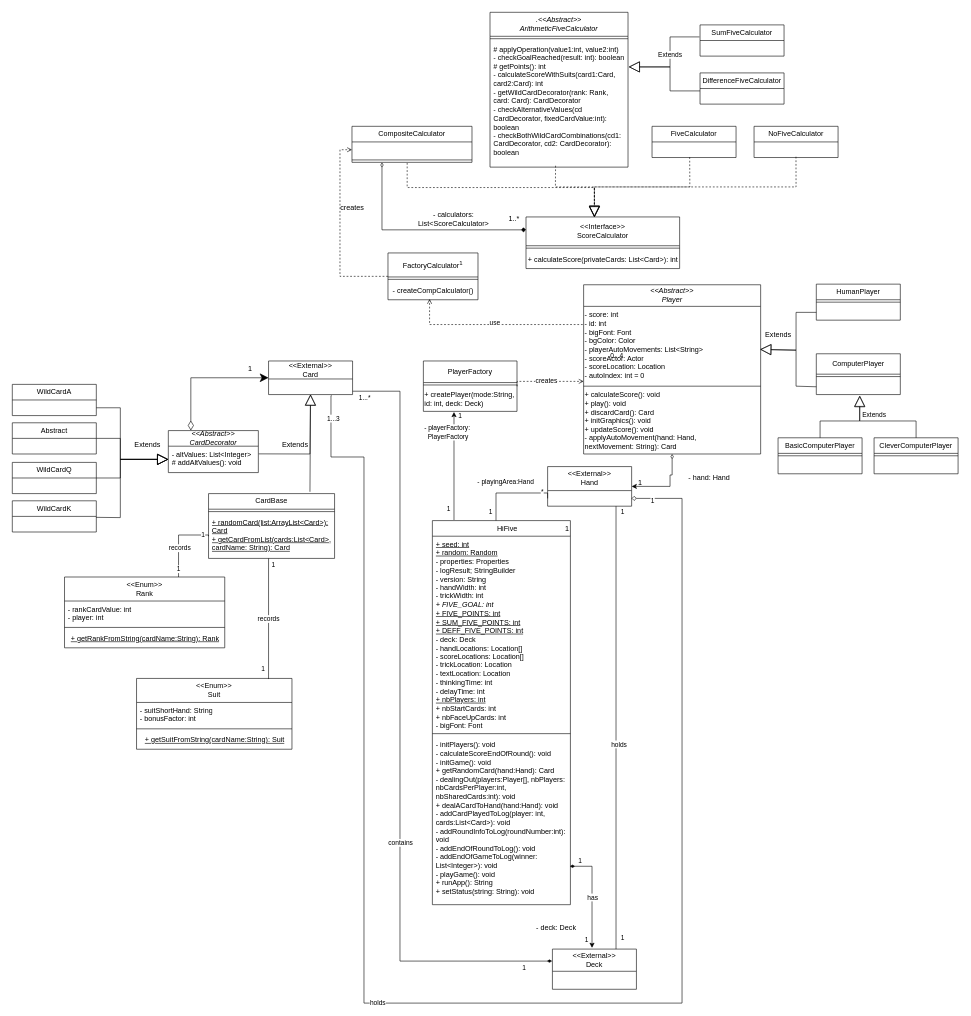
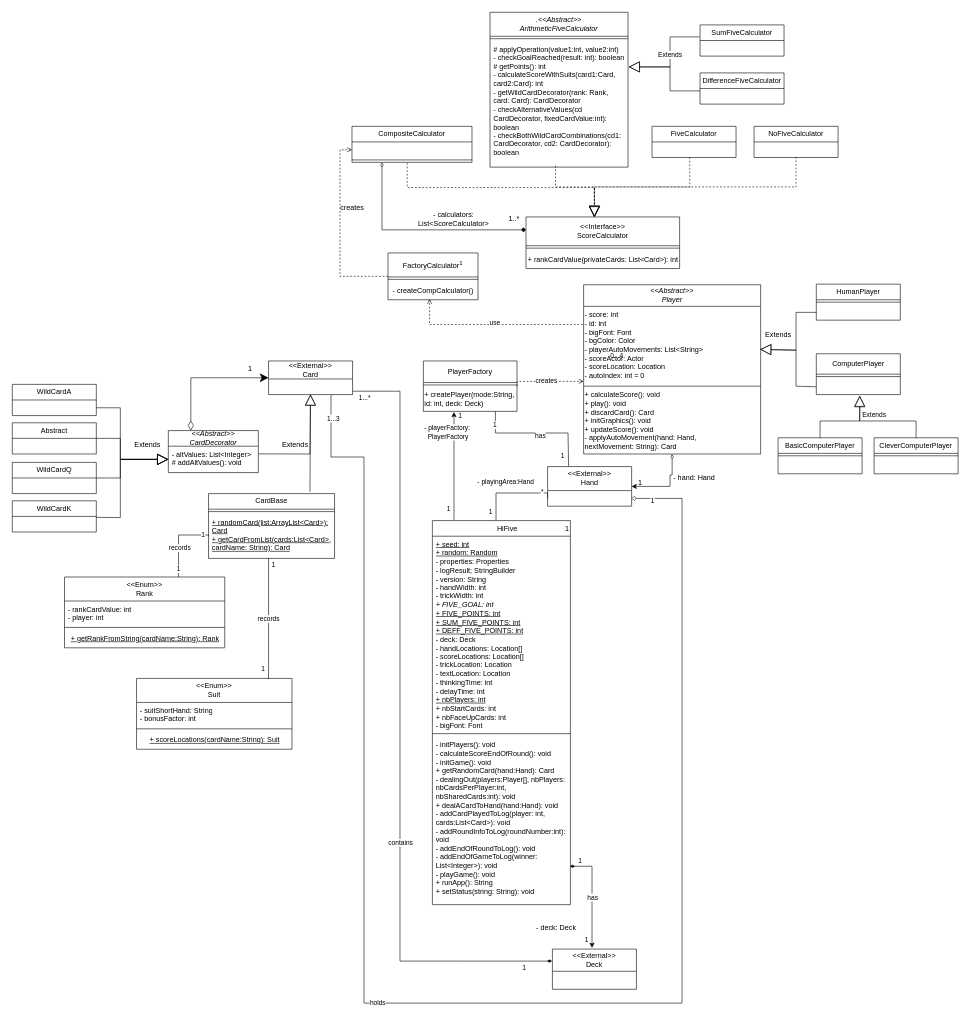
node "+ calculateScore(privateCards: List<Card>): int": label "+ calculateScore(privateCards: List<Card>): int" -> "+ rankCardValue(privateCards: List<Card>): int"
edge "PlayerFactory" -- "<<External>> Hand": added, labels "1", "has", "1"
node "- hand: Hand": moved (709, 478) -> (694, 478)
edge "<<External>> Hand" -- "<<External>> Deck": removed, labels "1", "holds", "1"
node "+ getSuitFromString(cardName:String): Suit": label "+ getSuitFromString(cardName:String): Suit" -> "+ scoreLocations(cardName:String): Suit"
